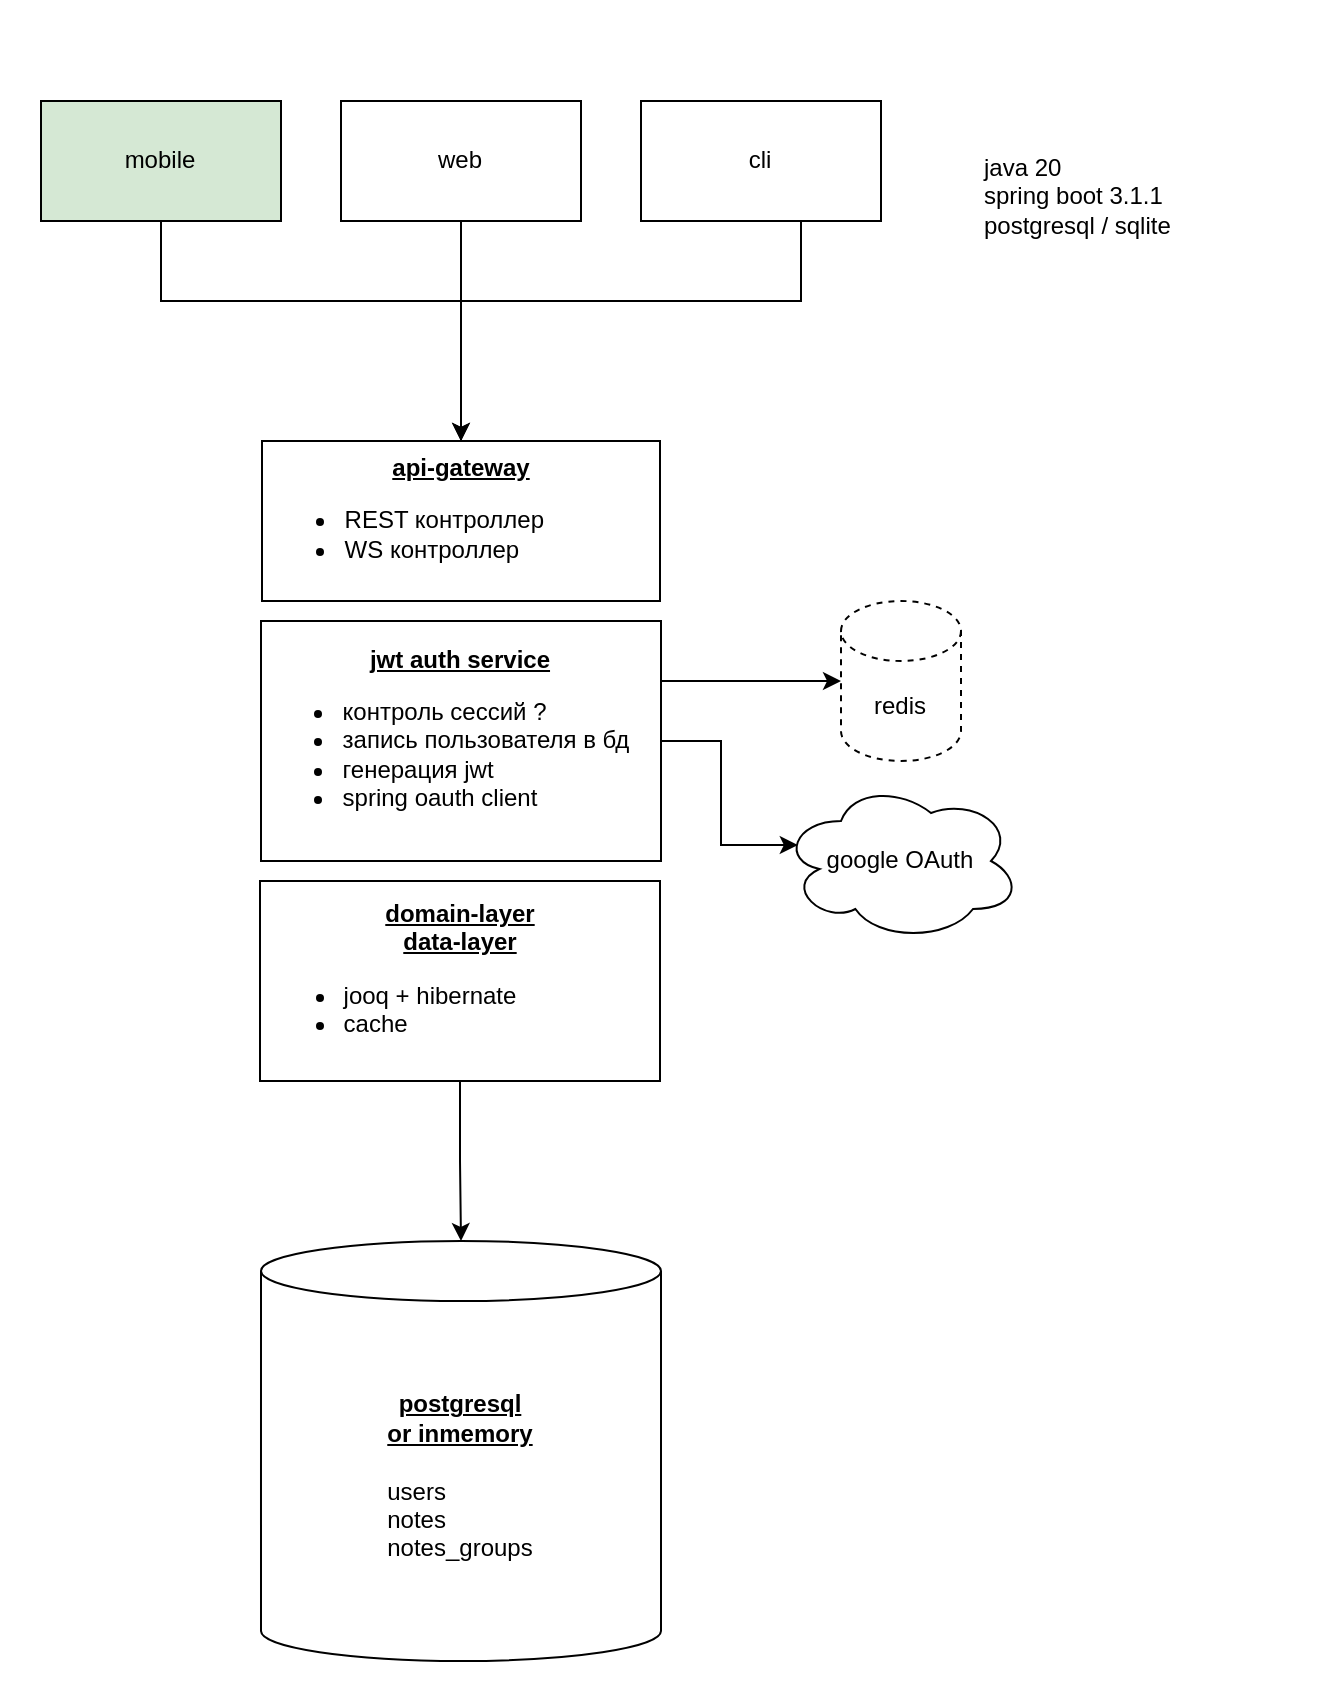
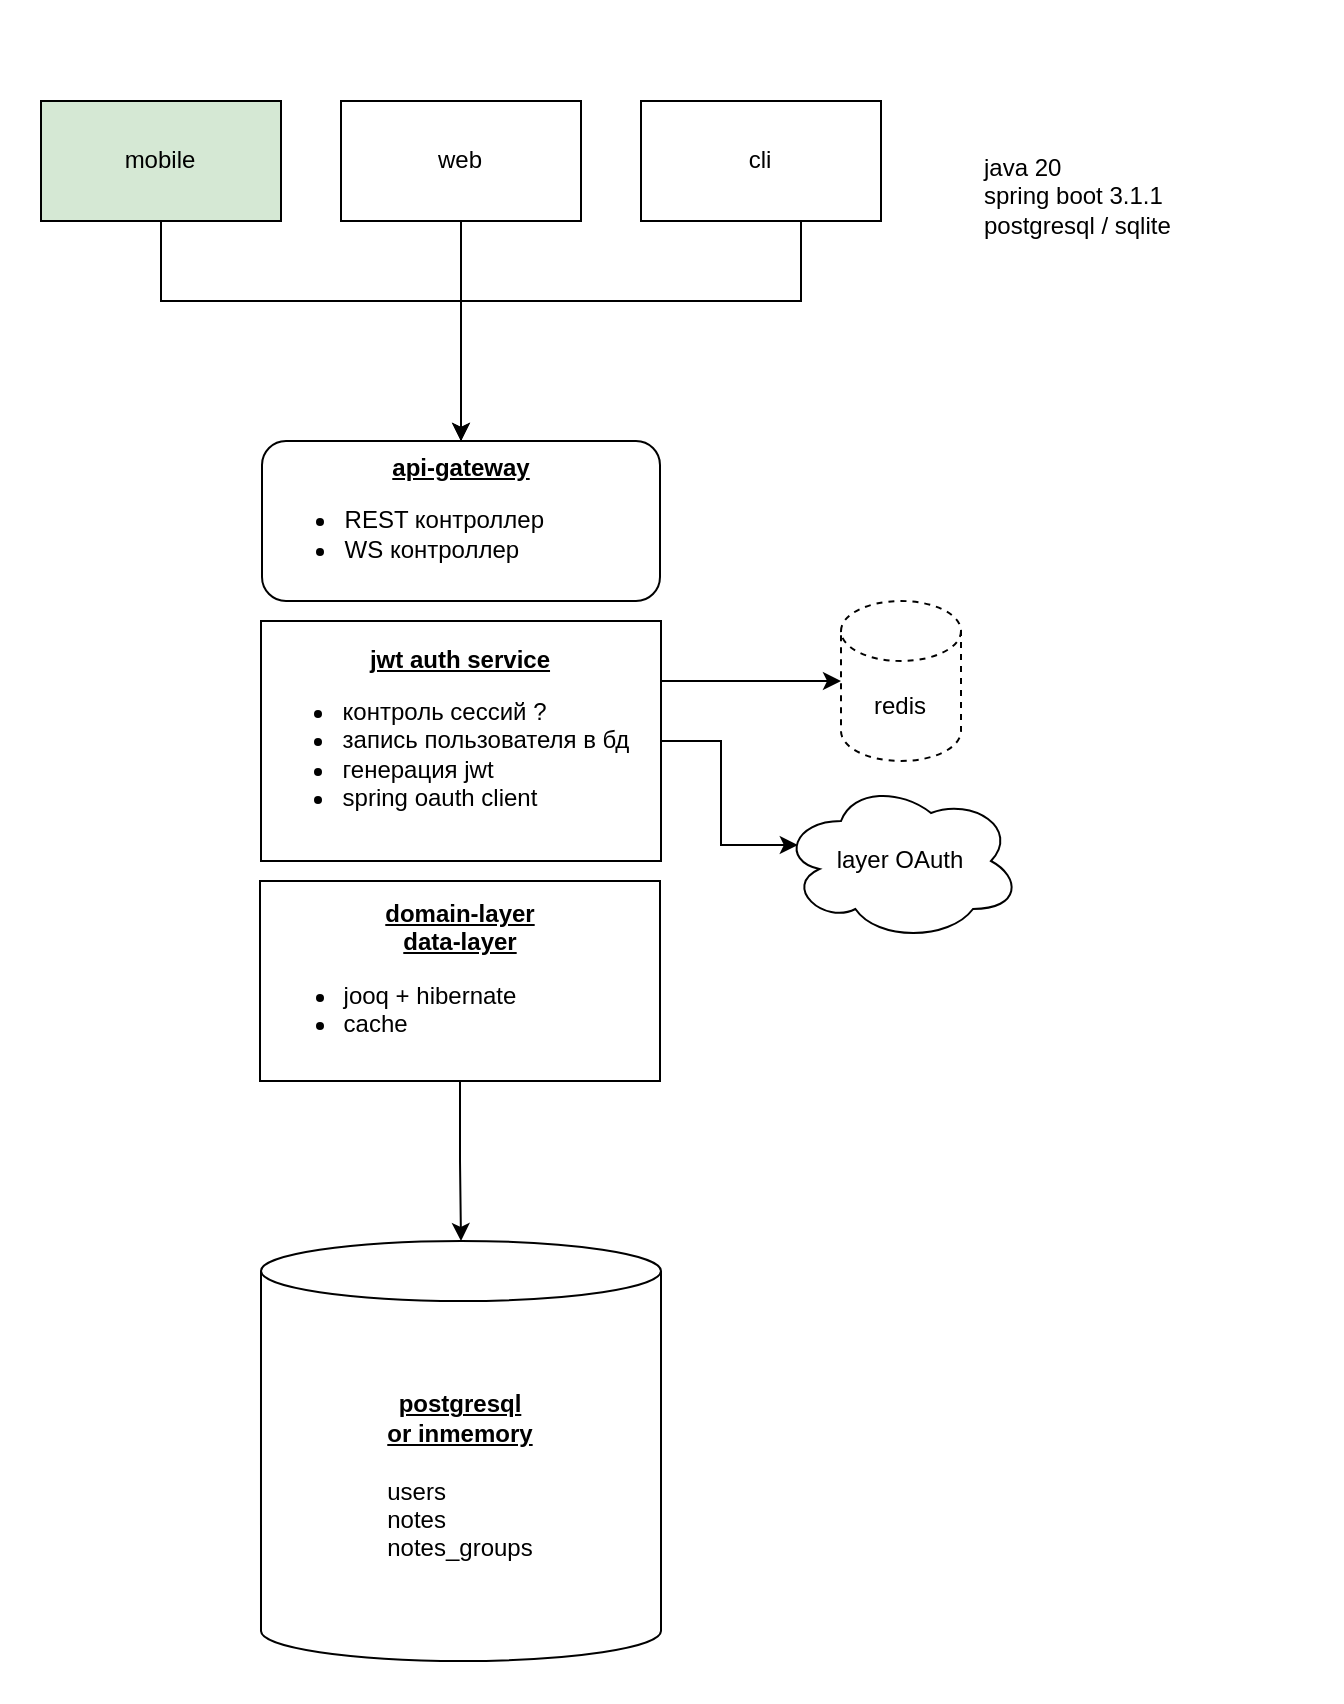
node "api-gateway REST контроллер WS контроллер": shape rectangle -> rounded rectangle
node "google OAuth": label "google OAuth" -> "layer OAuth"
